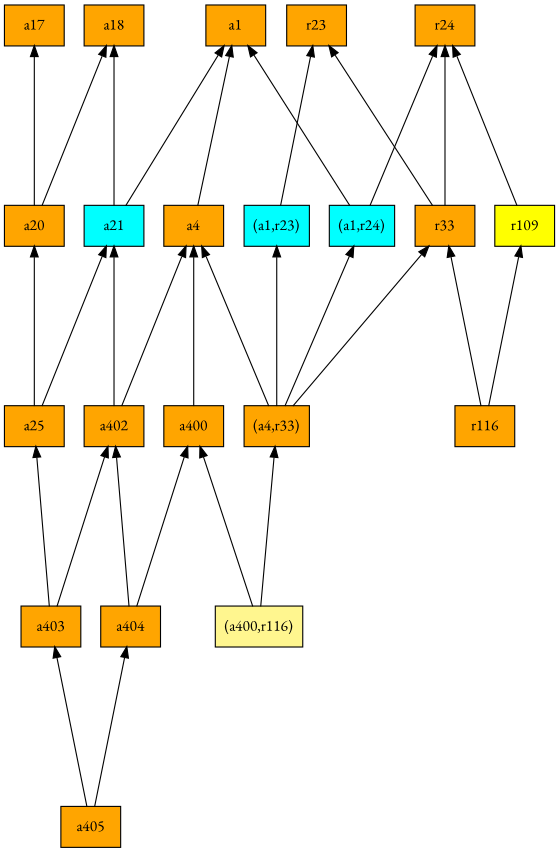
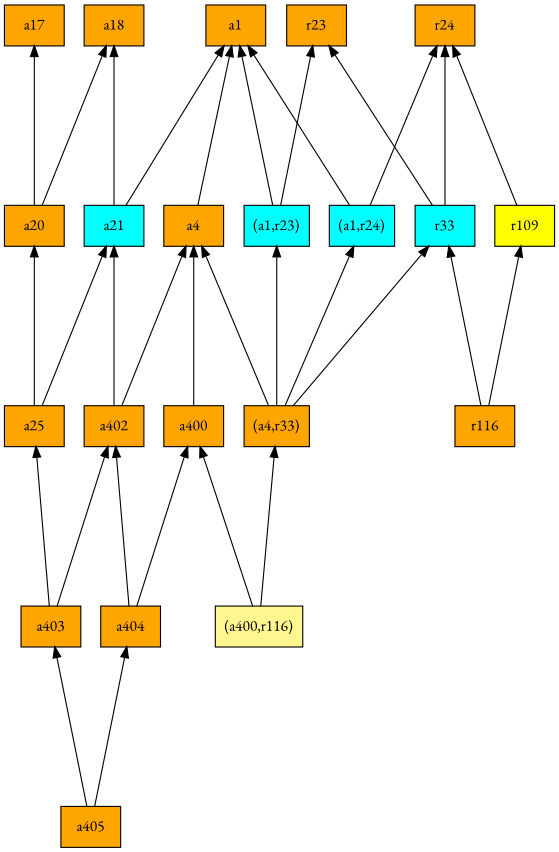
edge "(a1,r23)" -> "a1": added
node "r33": fillcolor orange -> cyan
